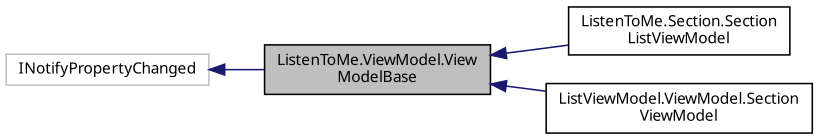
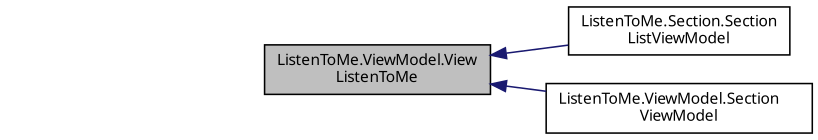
node "INotifyPropertyChanged": removed
node "ListenToMe.ViewModel.View ModelBase": label "ListenToMe.ViewModel.View ModelBase" -> "ListenToMe.ViewModel.View ListenToMe"
node "ListViewModel.ViewModel.Section ViewModel": label "ListViewModel.ViewModel.Section ViewModel" -> "ListenToMe.ViewModel.Section ViewModel"
